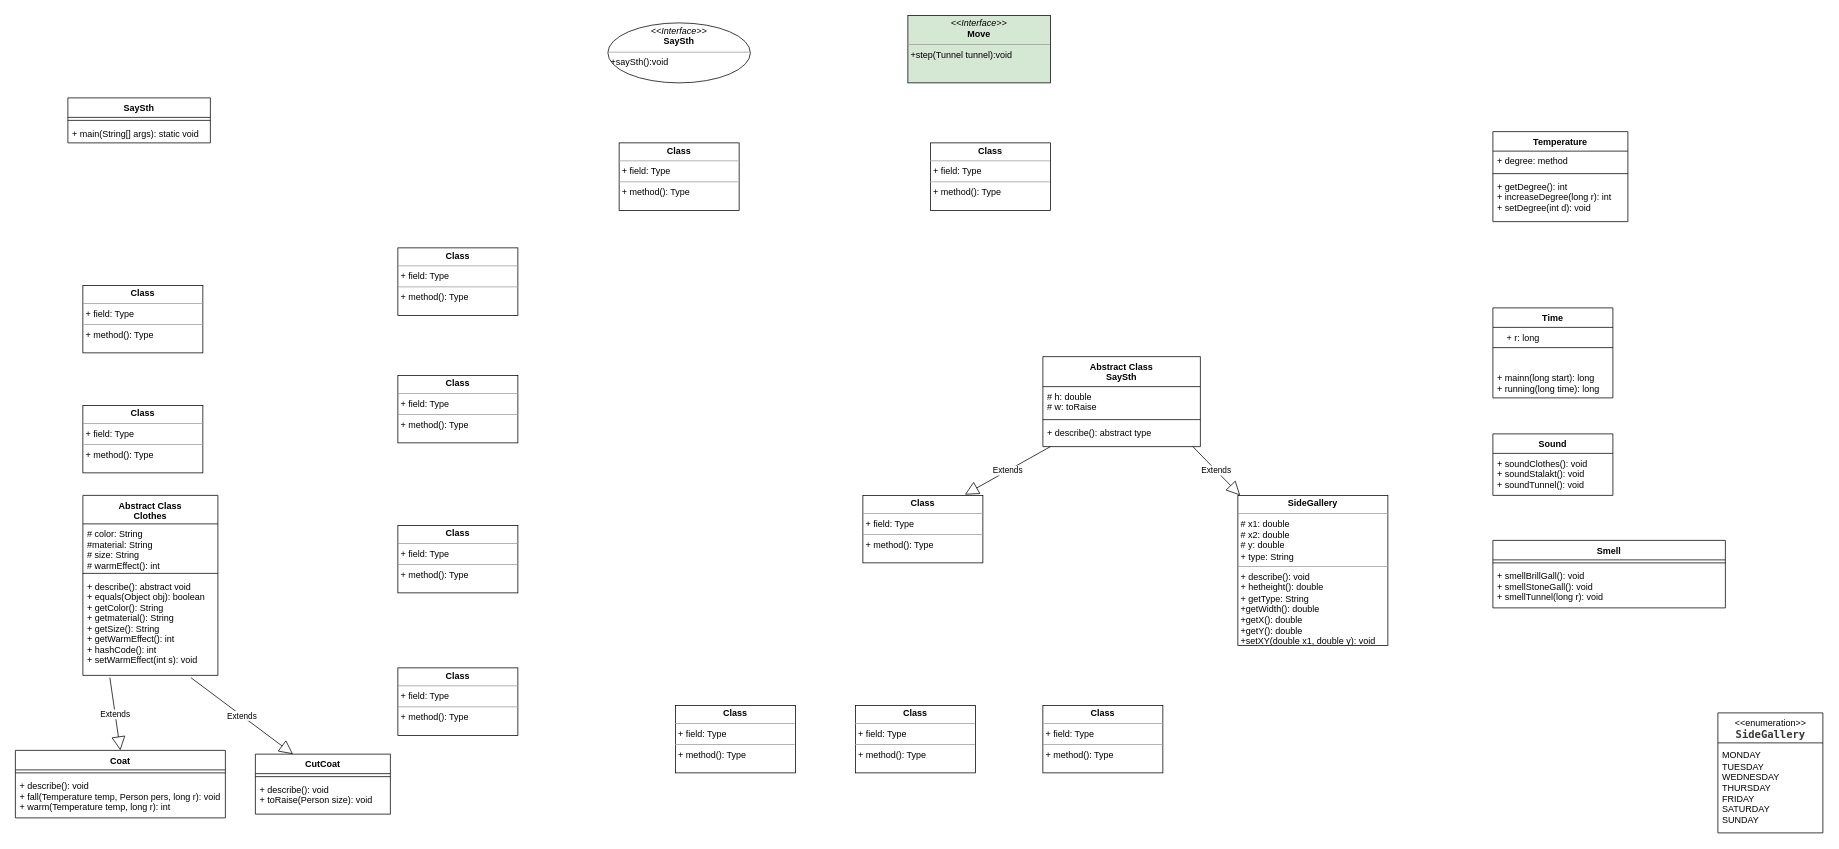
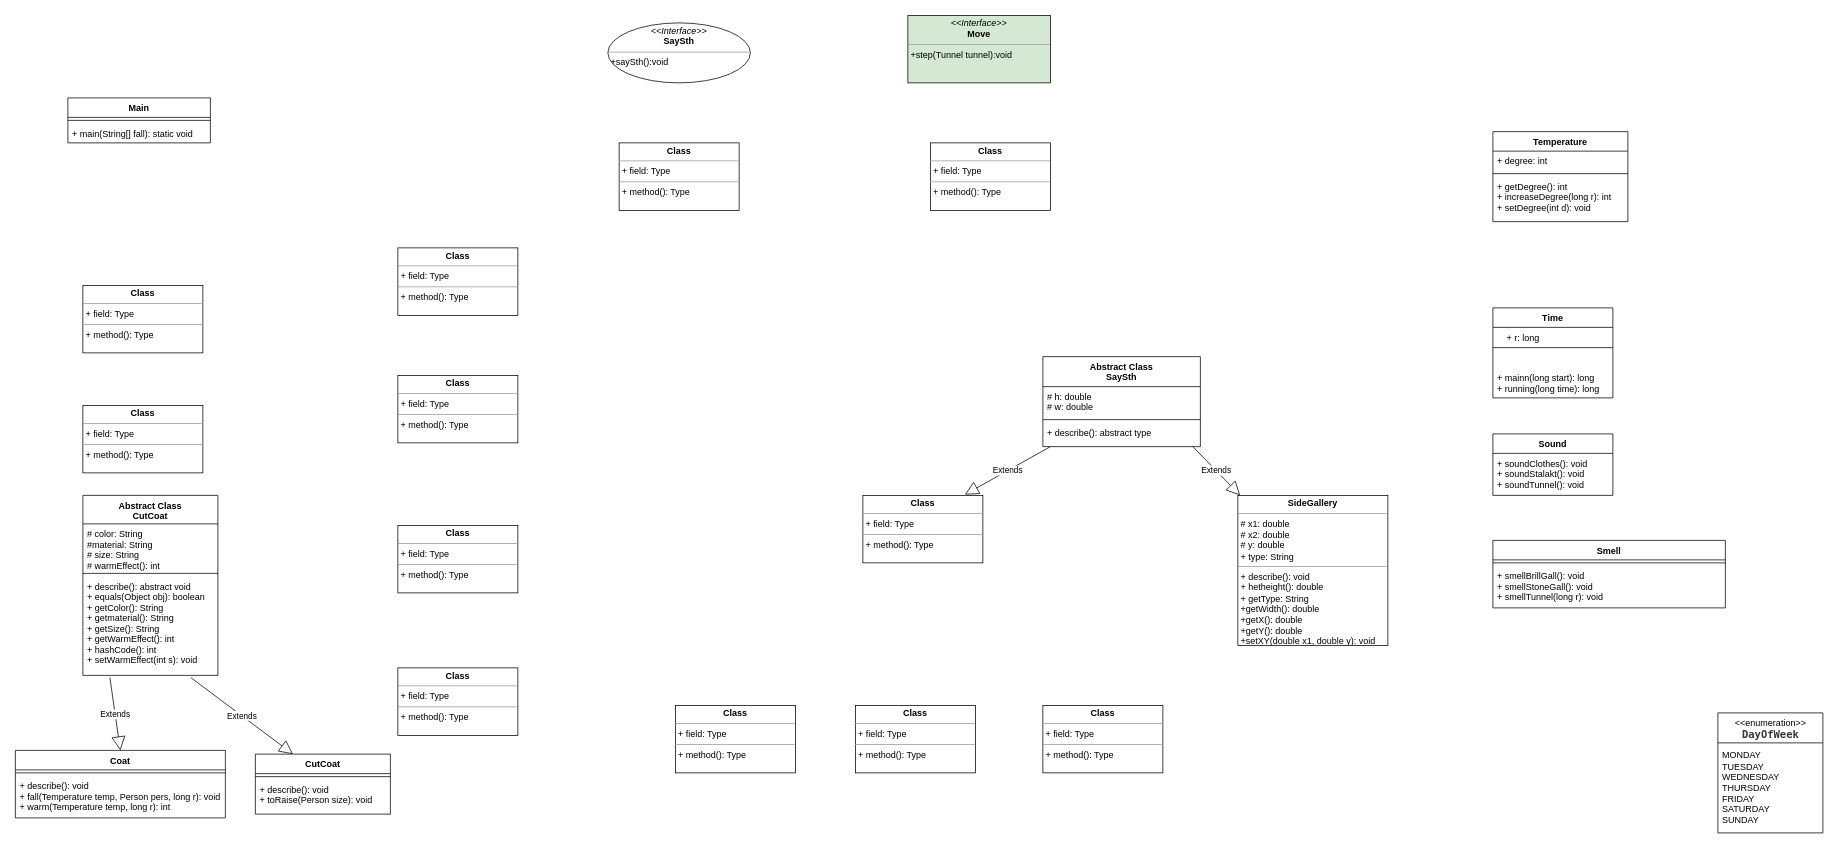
node "SaySth": label "SaySth" -> "Main"
node "+ main(String[] args): static void": label "+ main(String[] args): static void" -> "+ main(String[] fall): static void"
node "+ degree: method": label "+ degree: method" -> "+ degree: int"
node "# h: double # w: toRaise": label "# h: double # w: toRaise" -> "# h: double # w: double"
node "Abstract Class Clothes": label "Abstract Class Clothes" -> "Abstract Class CutCoat"
node "<<enumeration>> SideGallery": label "<<enumeration>> SideGallery" -> "<<enumeration>> DayOfWeek"
